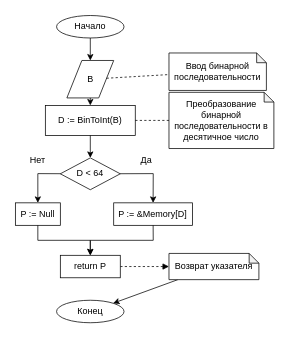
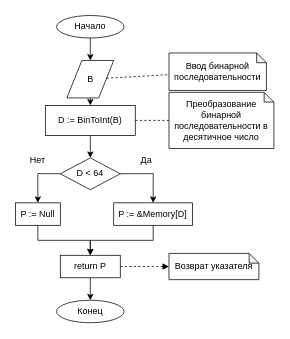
edge "Возврат указателя" -> "Конец": now "return P" -> "Конец"
